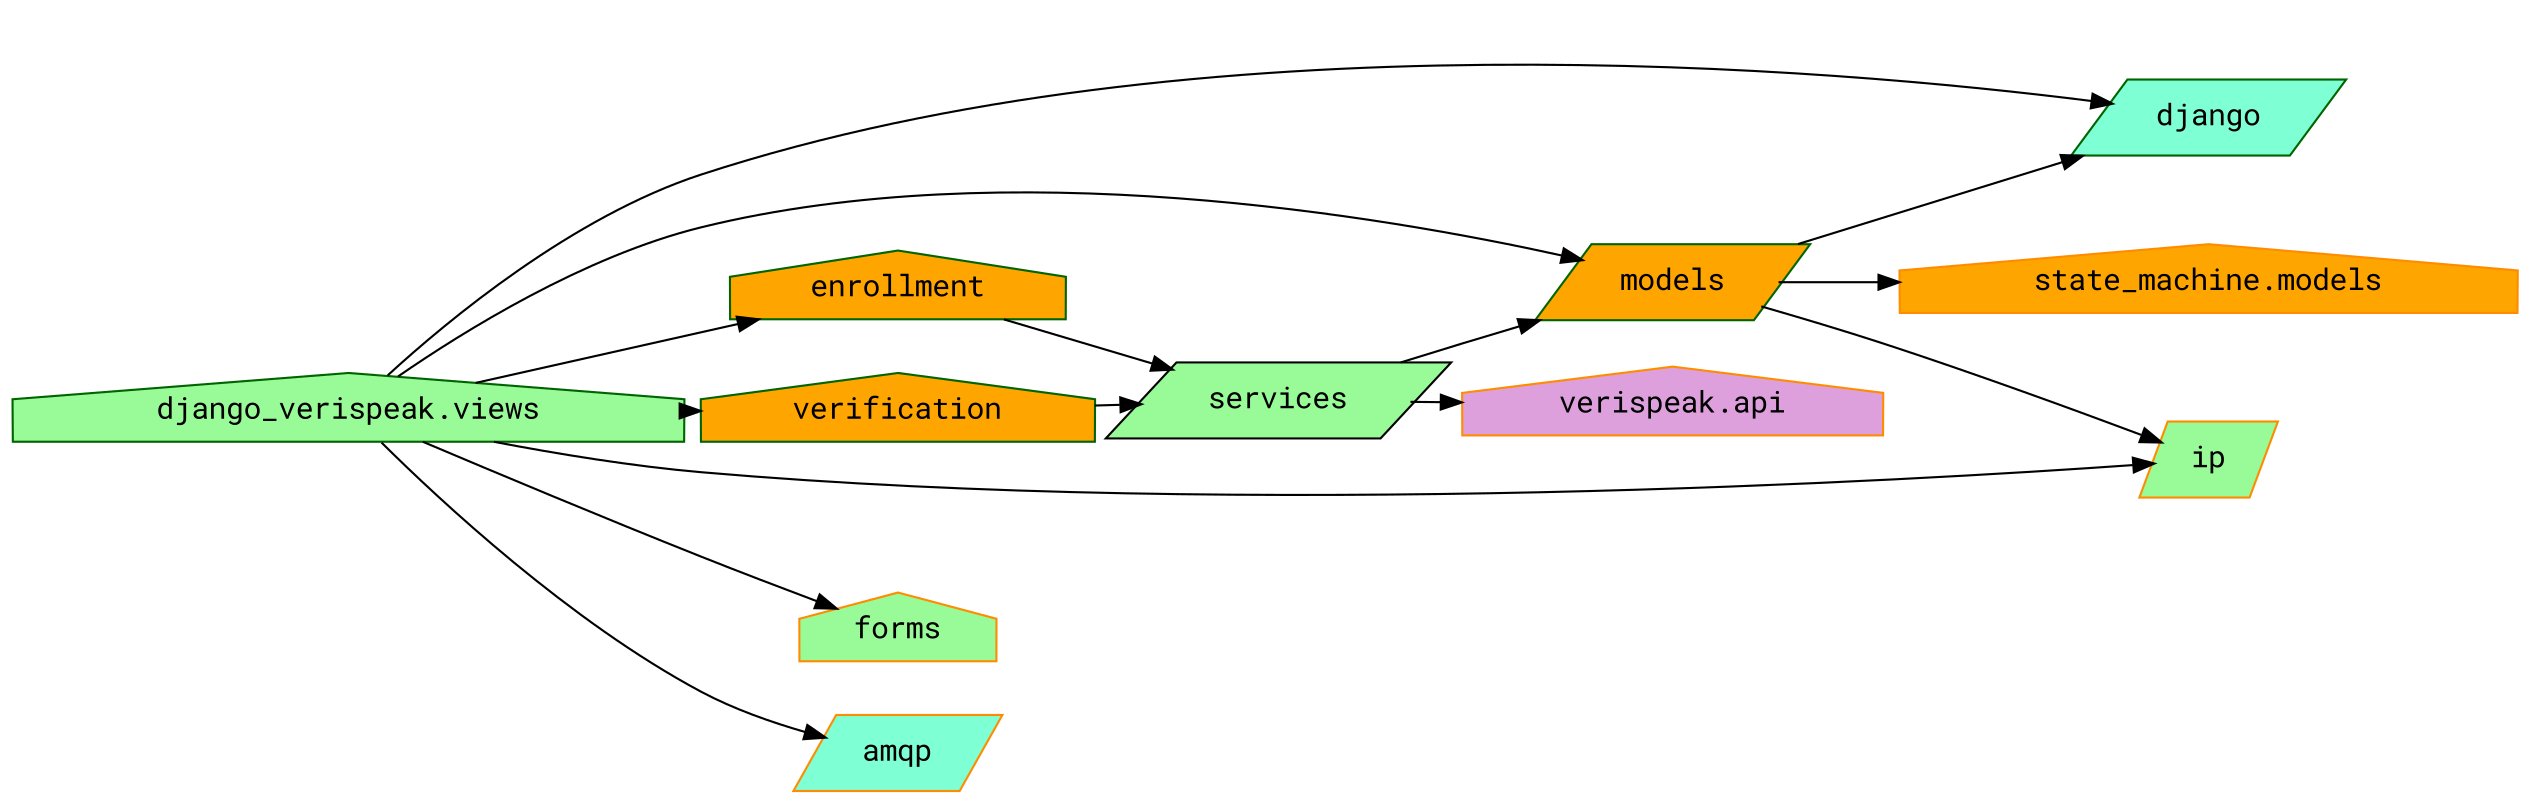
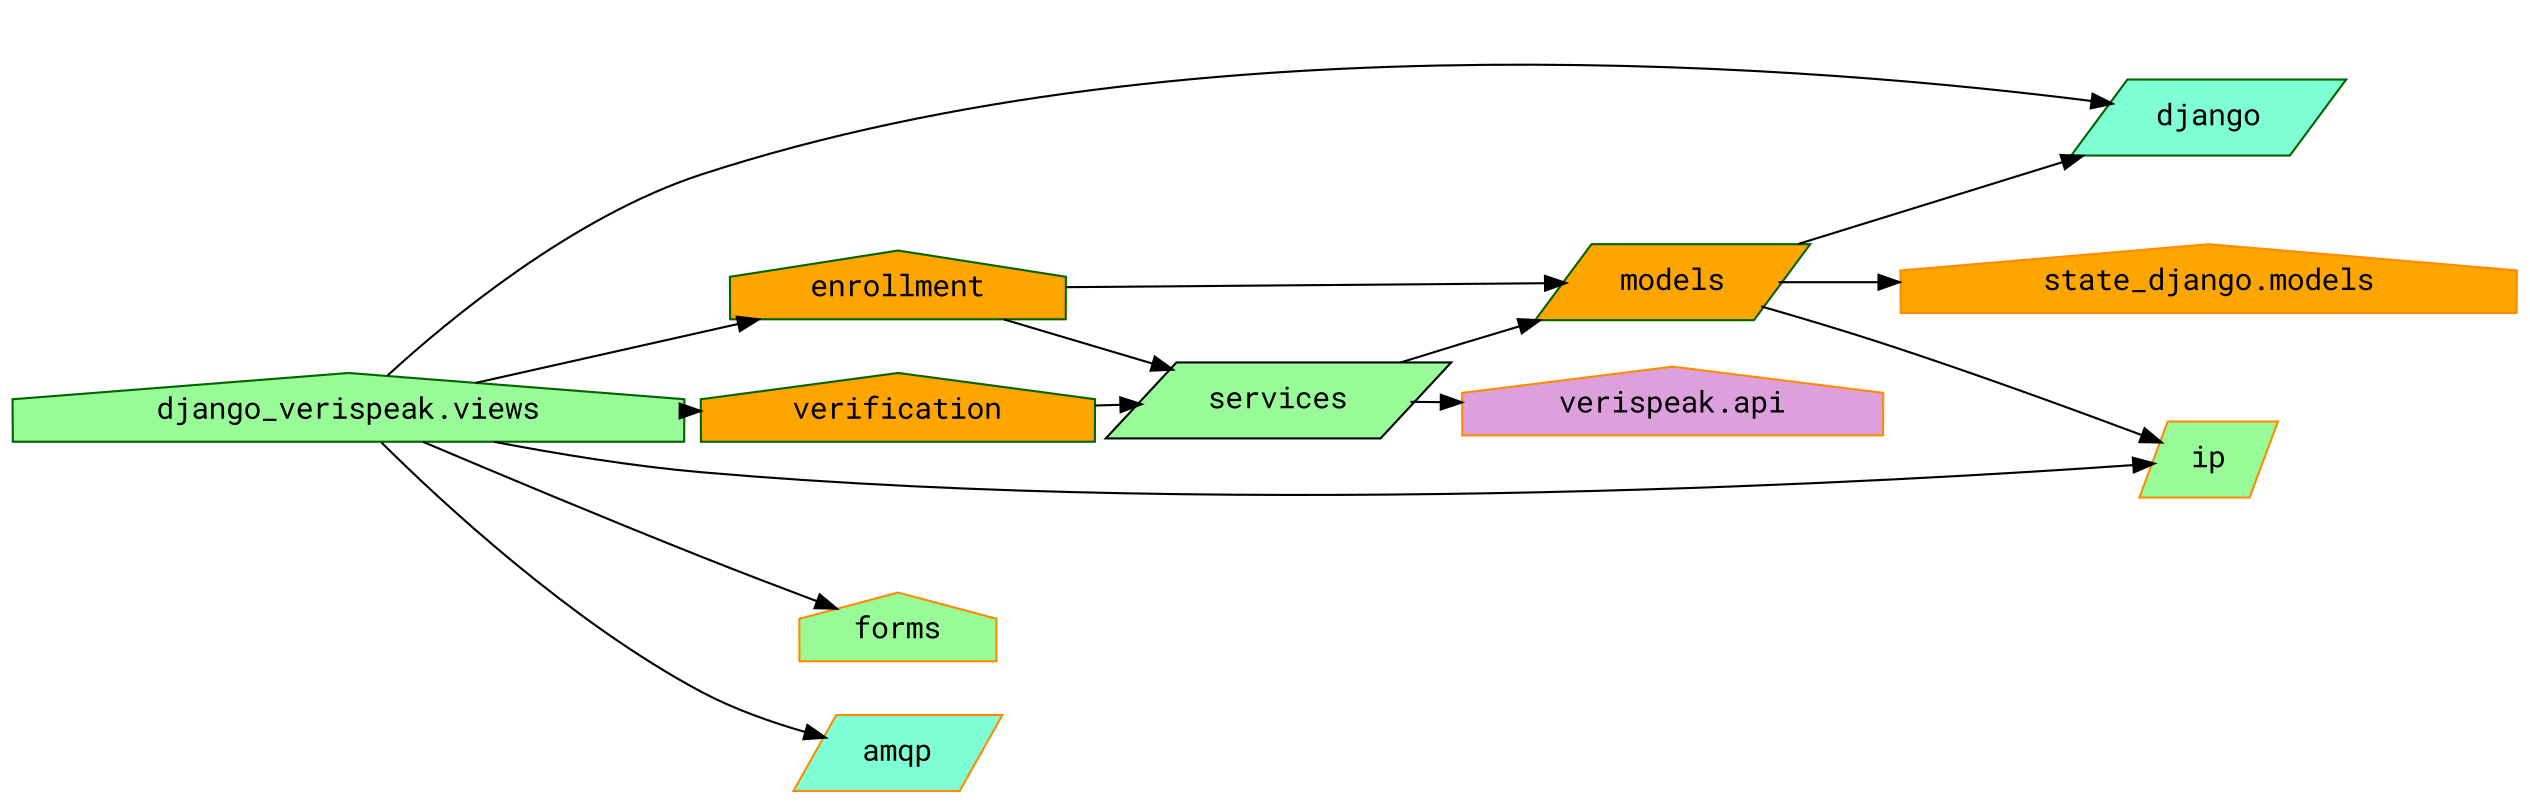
edge "django_verispeak.views" -> "models": now "enrollment" -> "models"
node "state_machine.models": label "state_machine.models" -> "state_django.models"
